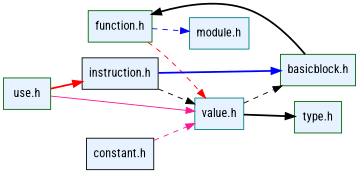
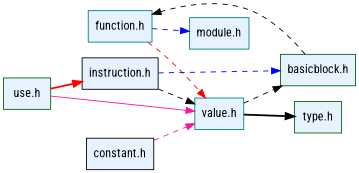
edge "basicblock.h" -> "function.h": style bold -> dashed
node "function.h": color darkgreen -> teal
edge "instruction.h" -> "basicblock.h": style bold -> dashed
